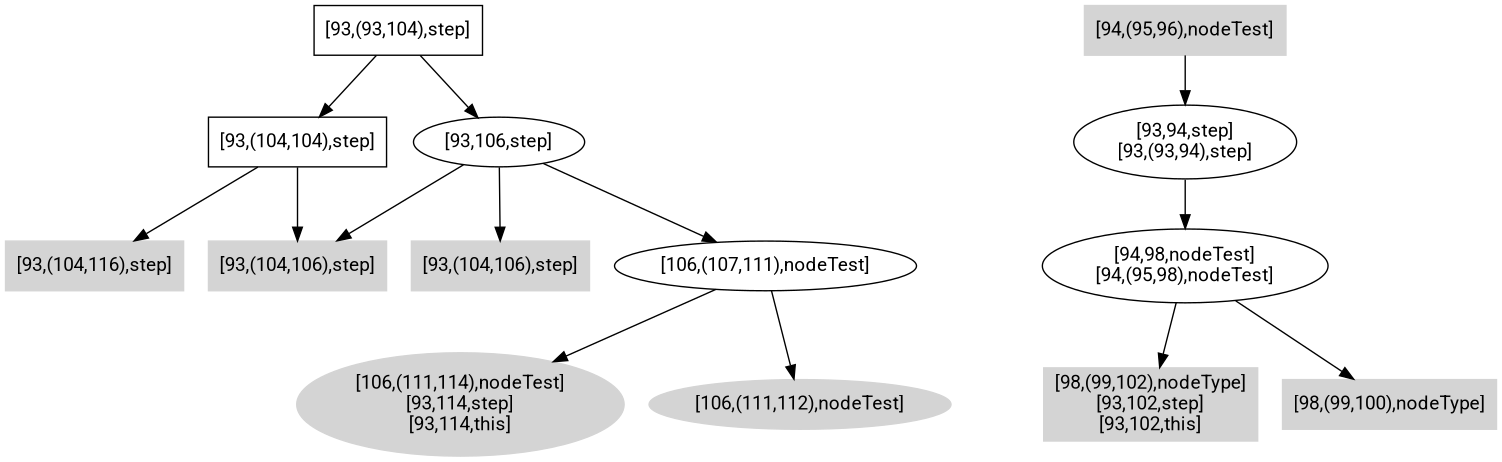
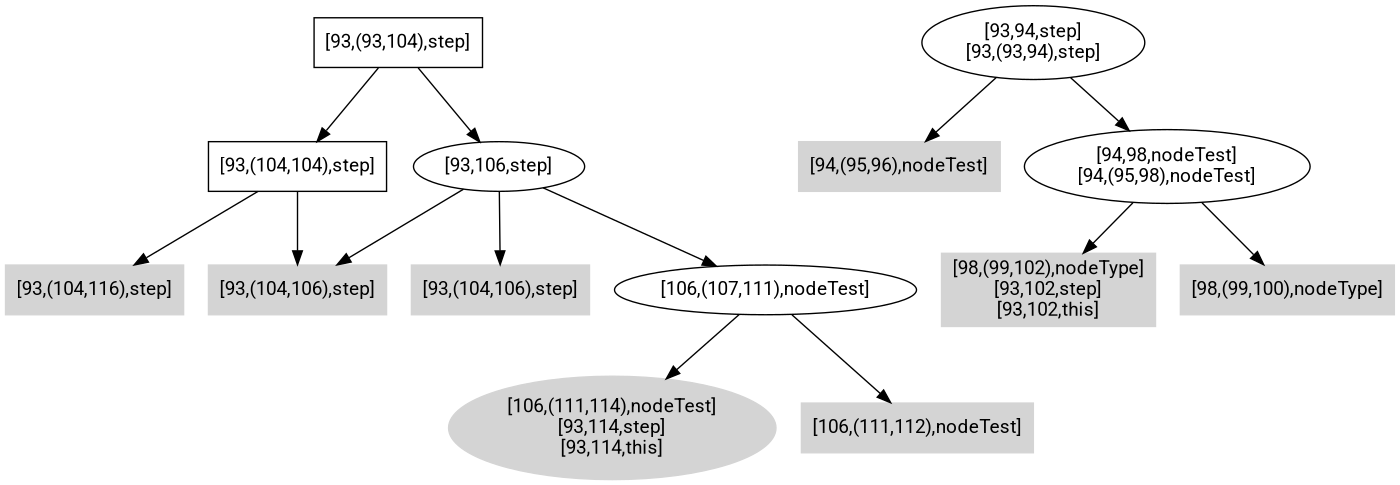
edge "[94,(95,96),nodeTest]" -> "[93,94,step] [93,(93,94),step]": reversed
node "[106,(111,112),nodeTest]": shape ellipse -> box
